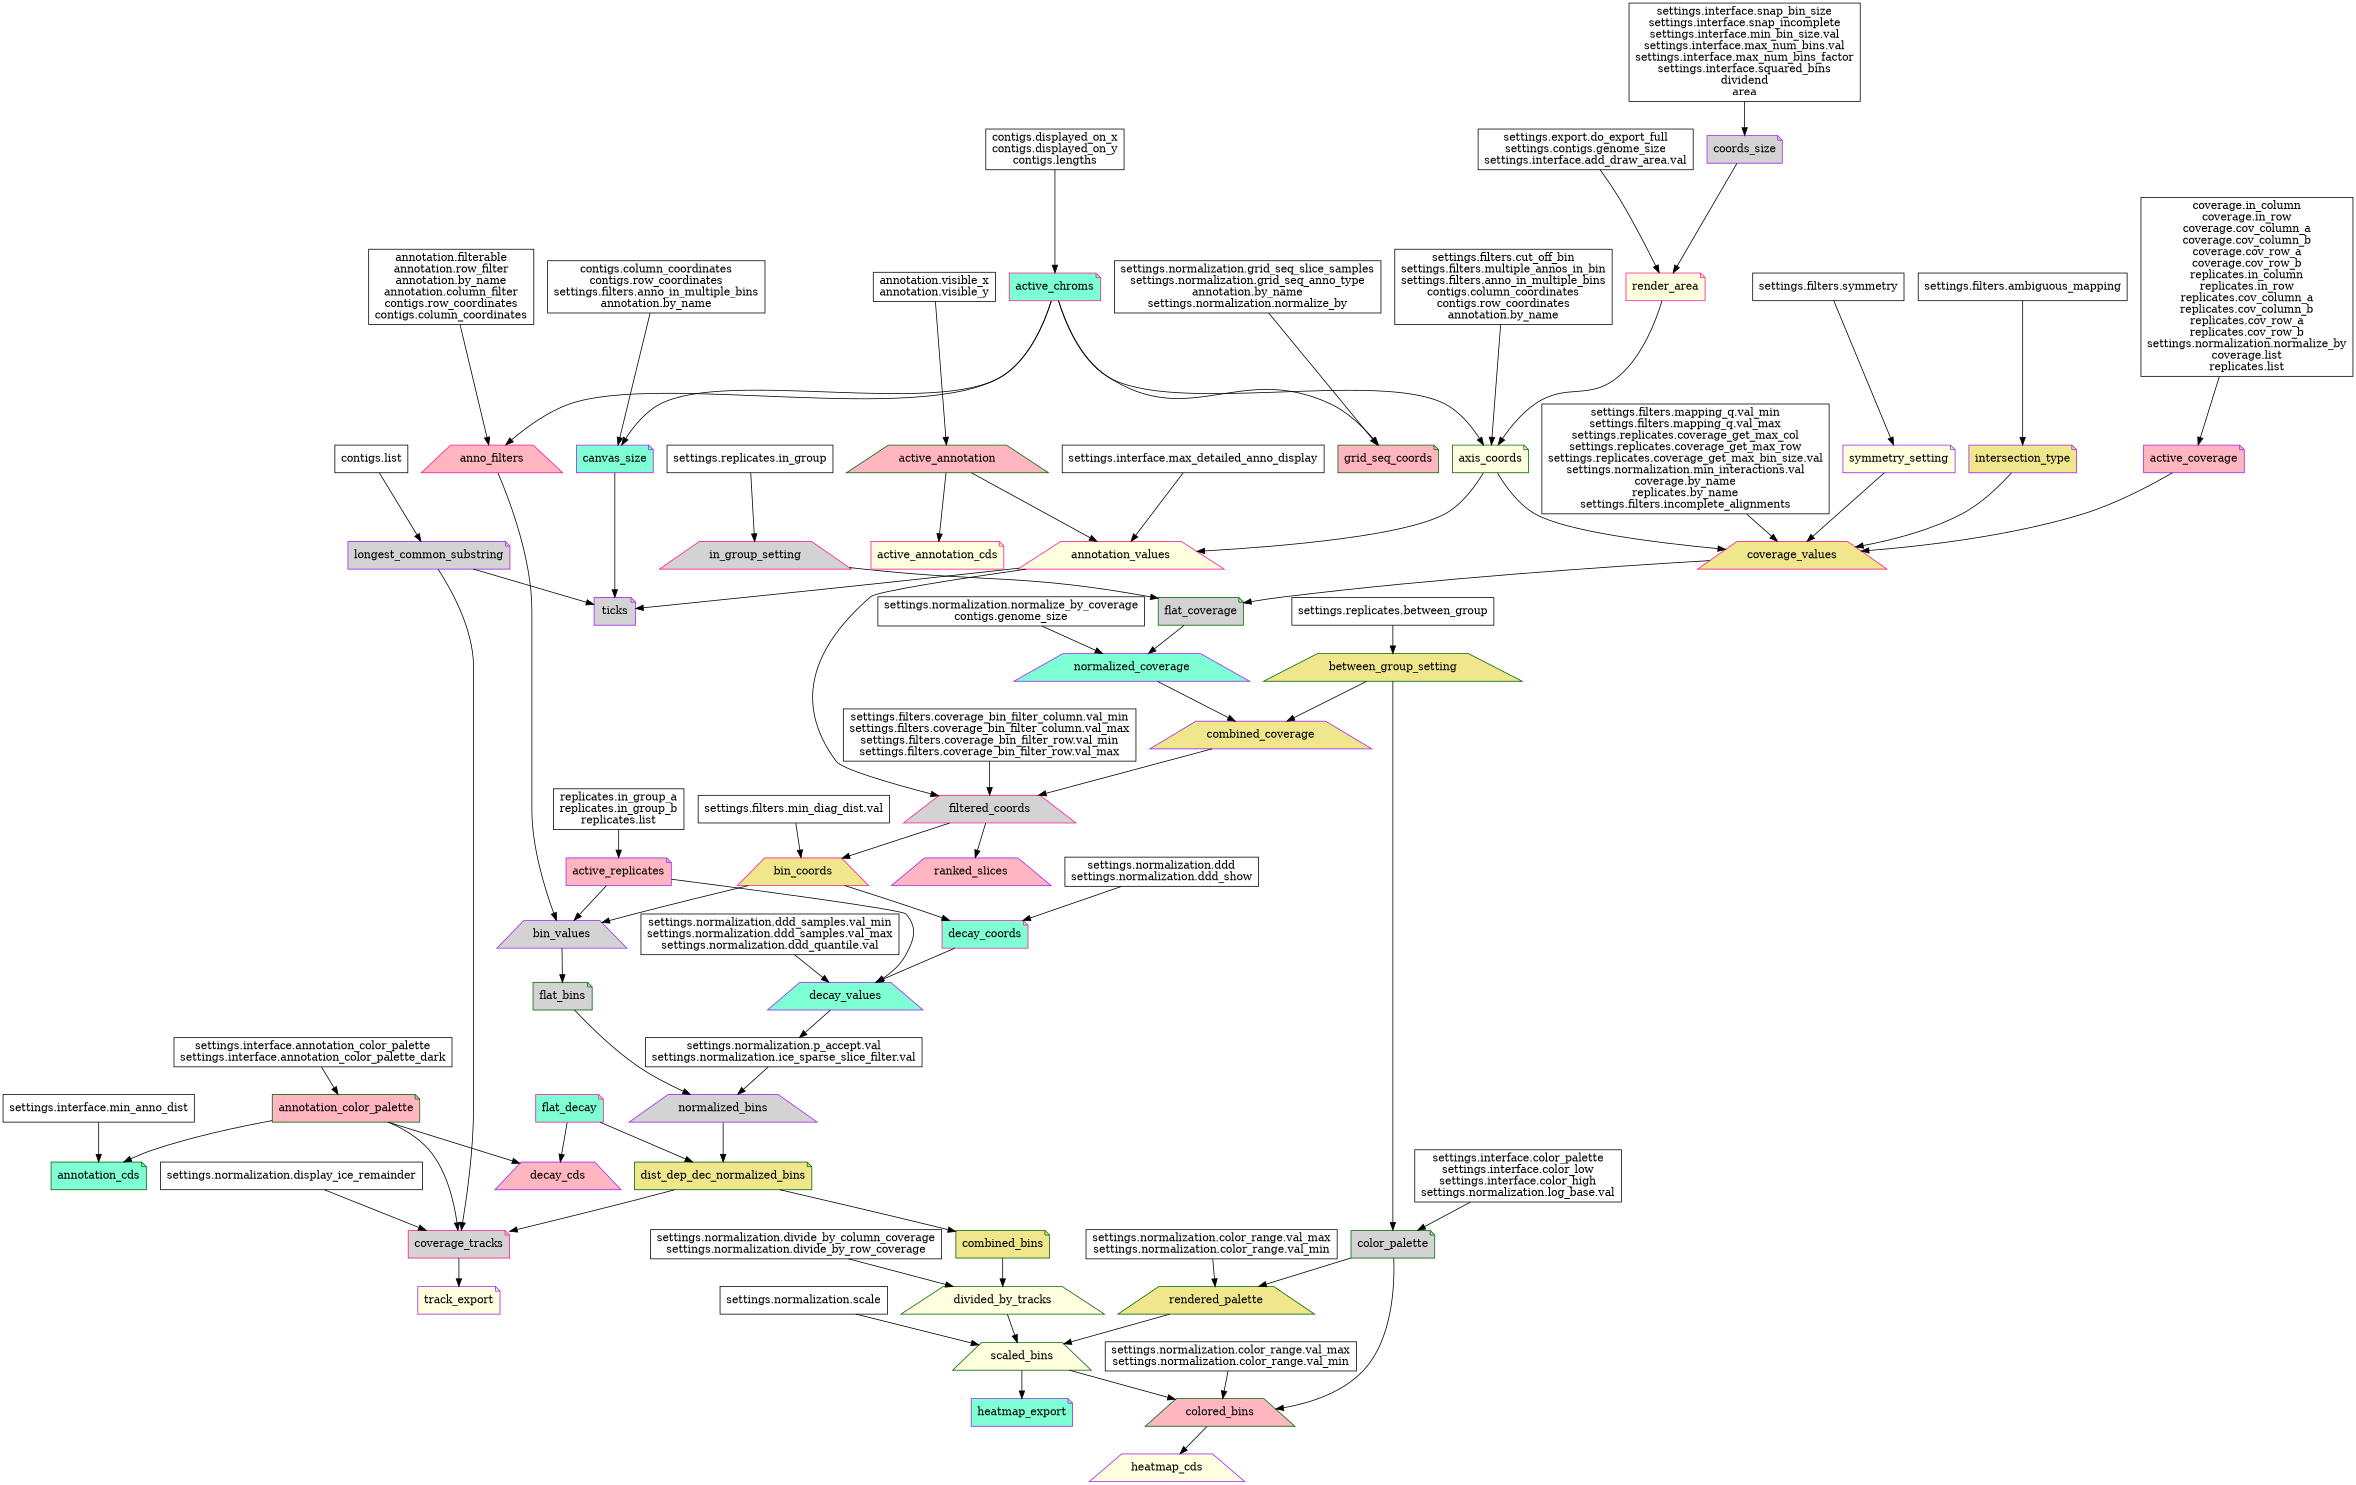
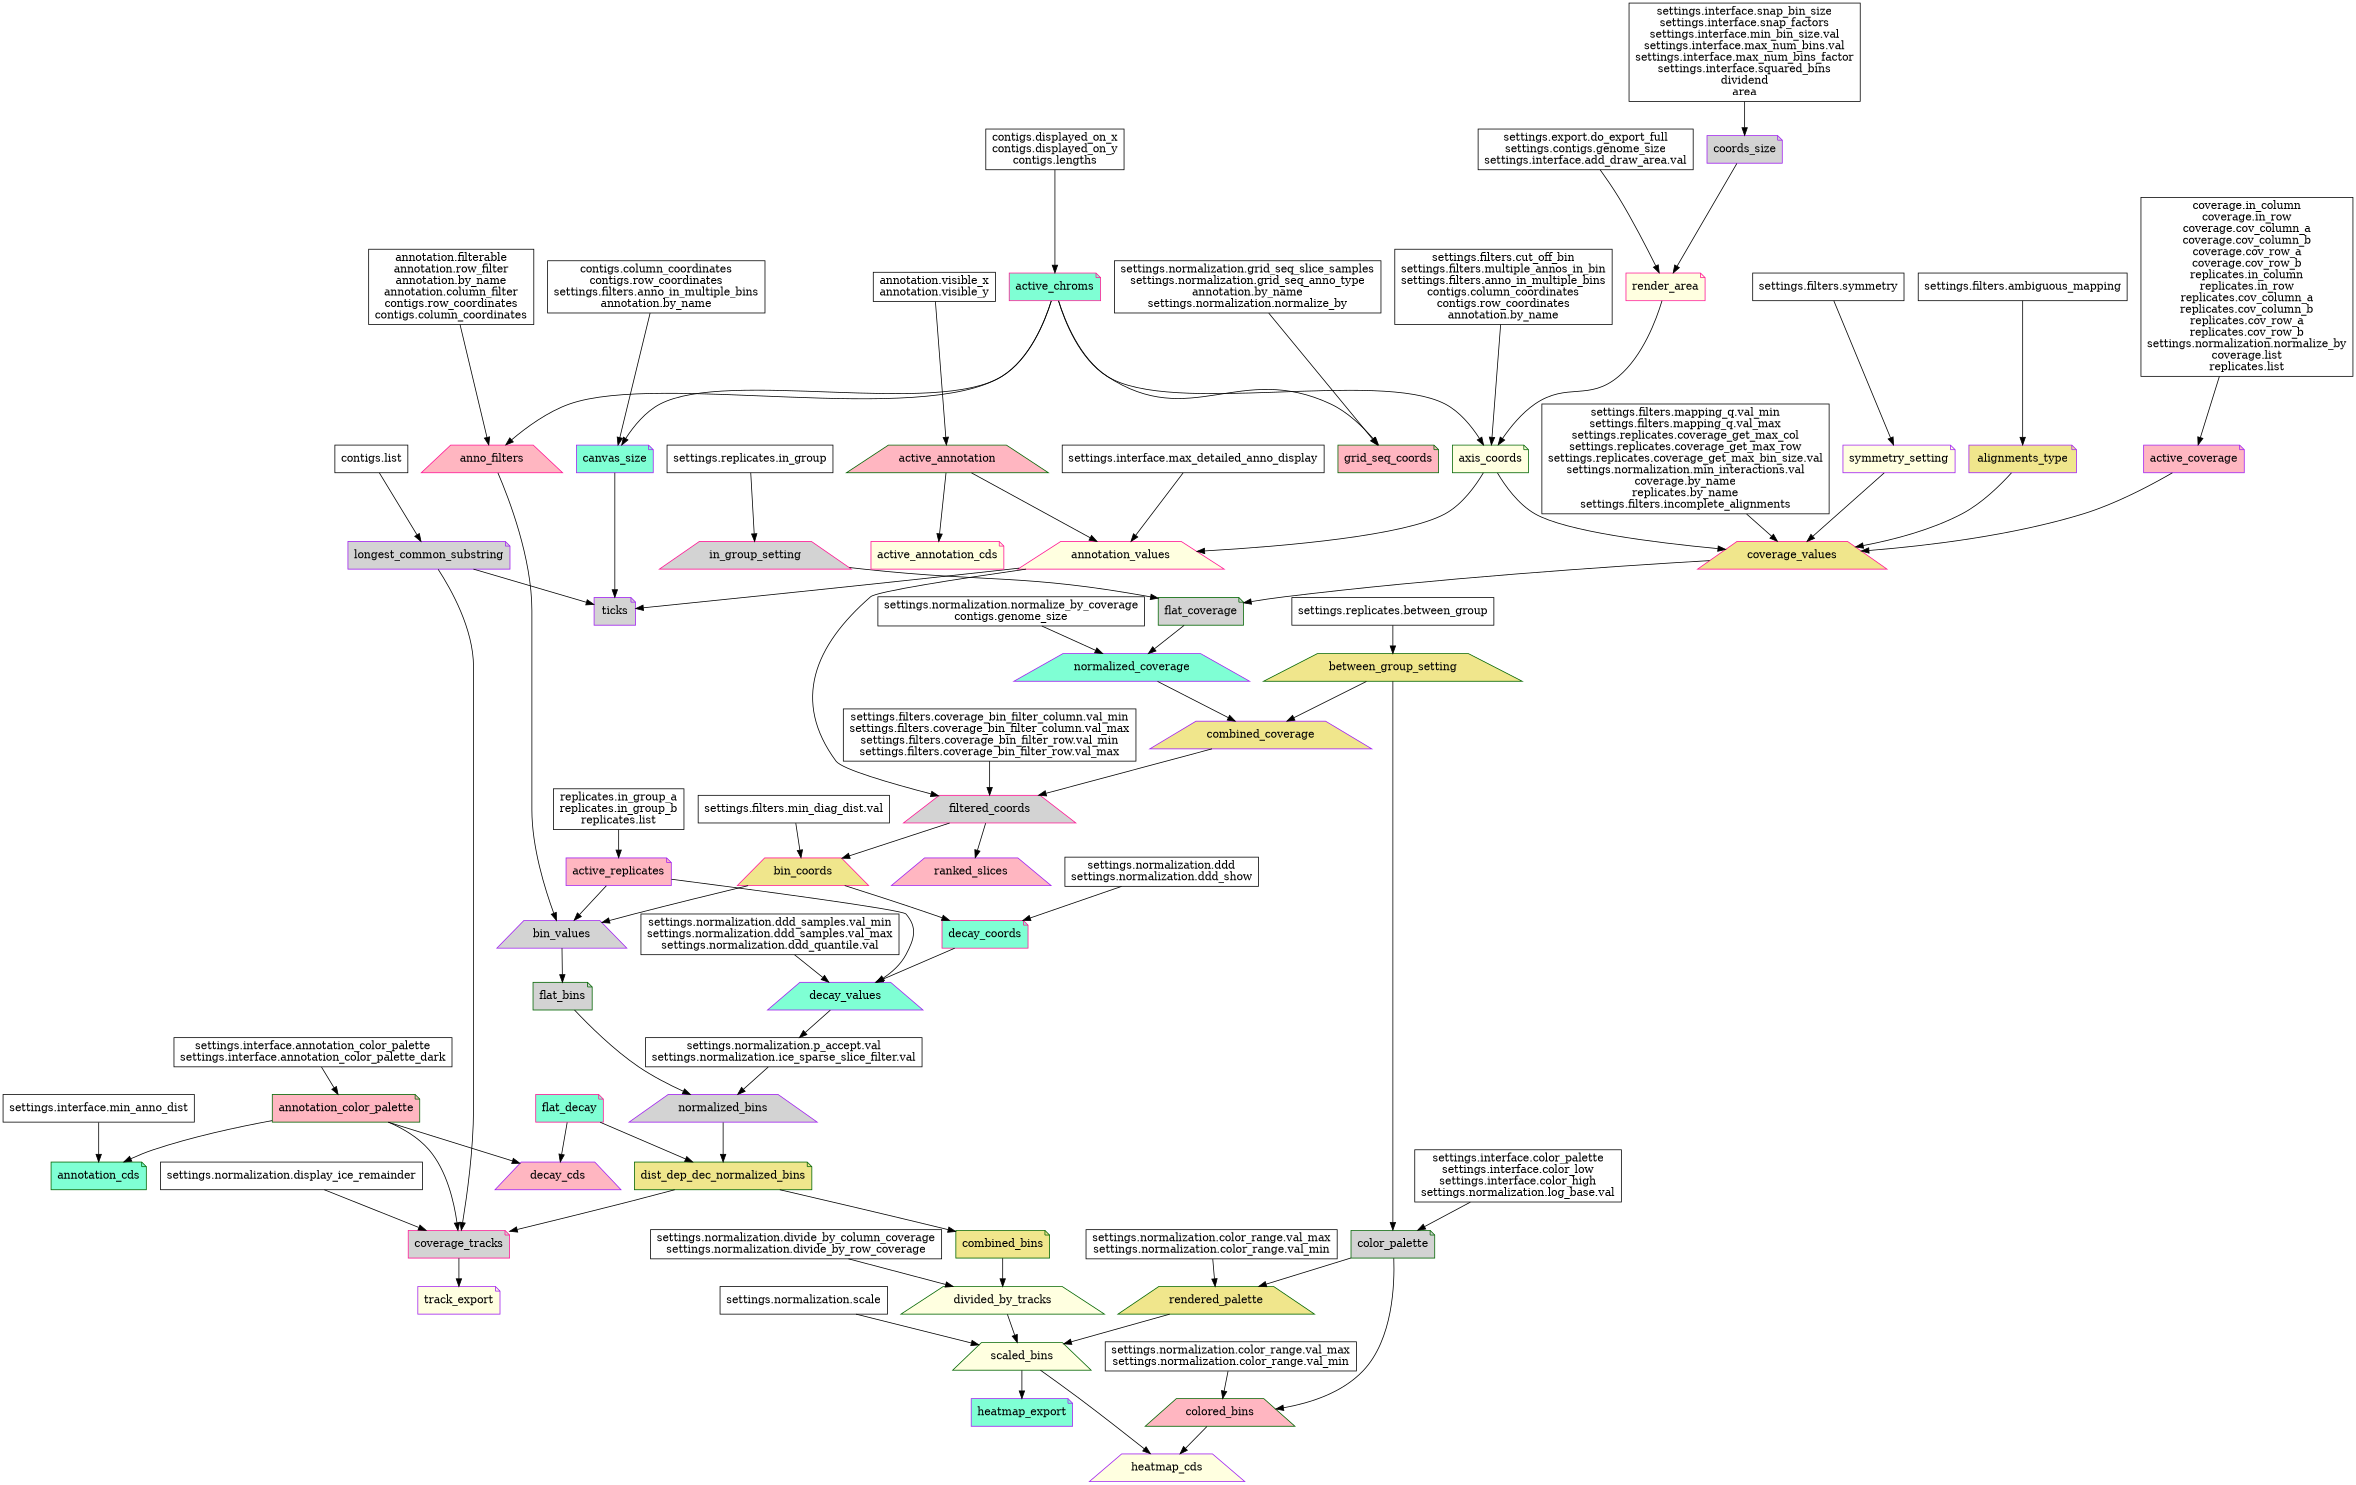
node "settings.interface.snap_bin_size": text "settings.interface.snap_incomplete" -> "settings.interface.snap_factors"
node "intersection_type": label "intersection_type" -> "alignments_type"
edge "scaled_bins" -> "colored_bins": now "scaled_bins" -> "heatmap_cds"
